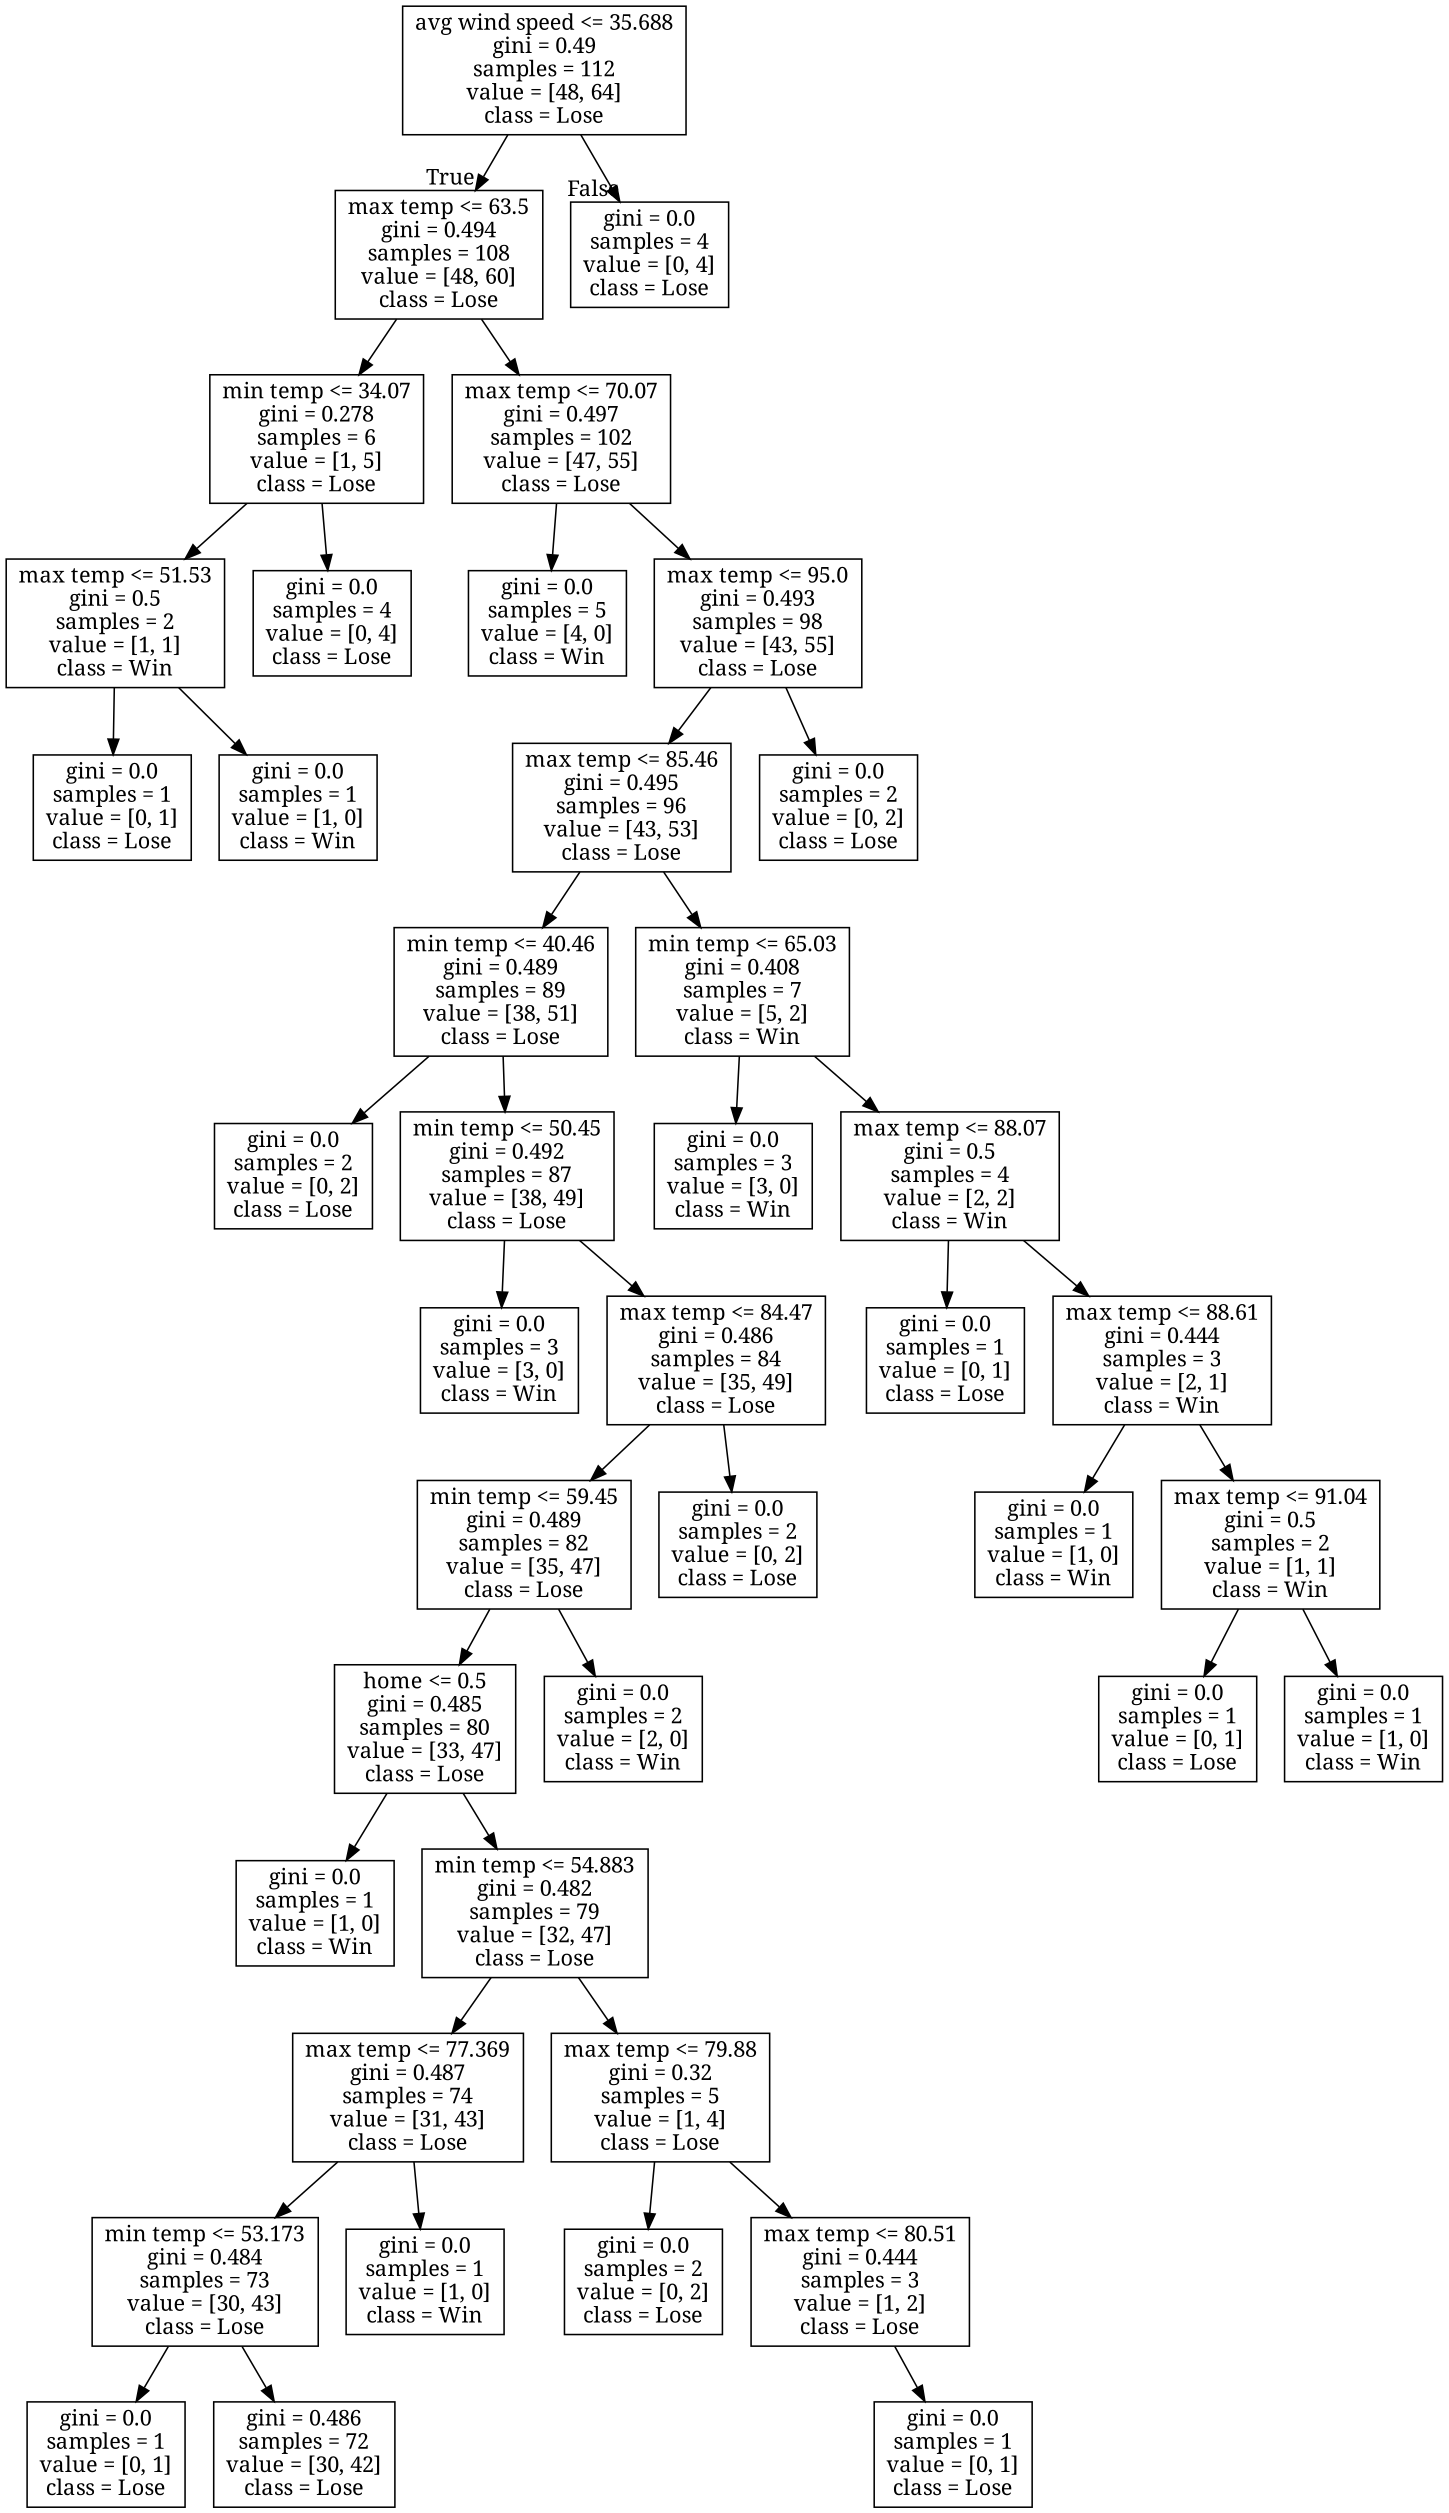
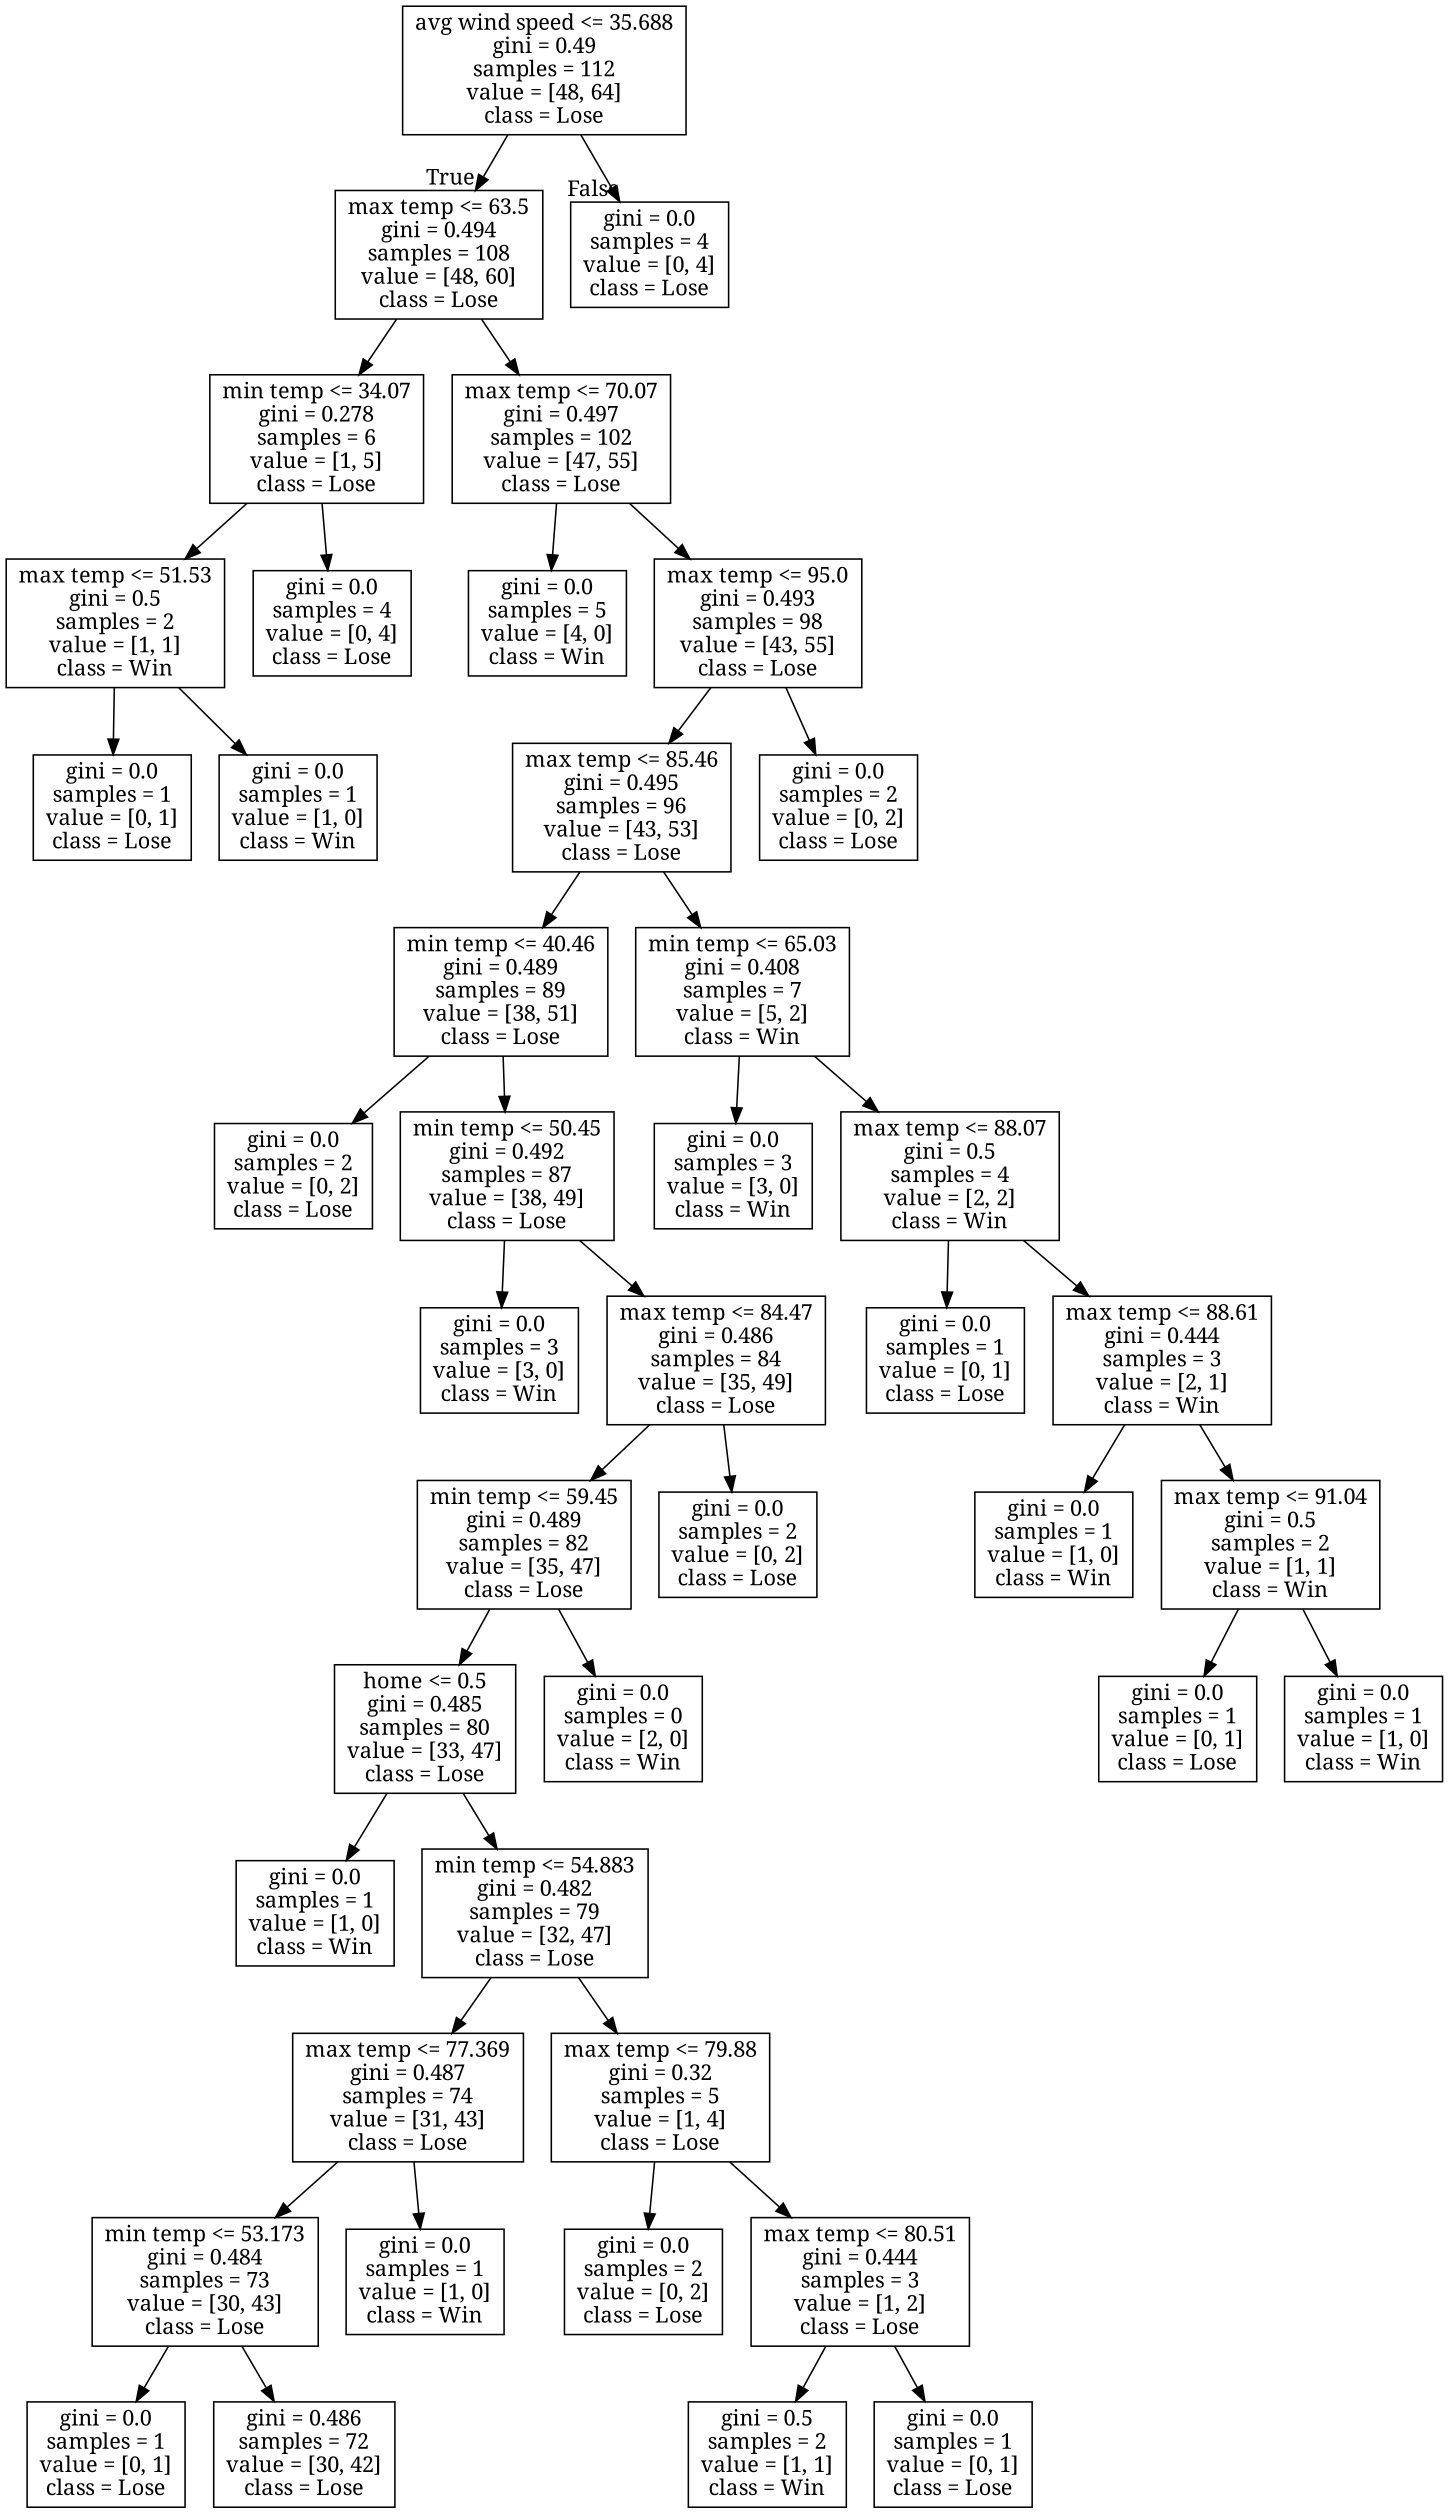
node "gini = 0.0 samples = 2 value = [2, 0] class = Win": label "gini = 0.0 samples = 2 value = [2, 0] class = Win" -> "gini = 0.0 samples = 0 value = [2, 0] class = Win"
node "gini = 0.5 samples = 2 value = [1, 1] class = Win": added
